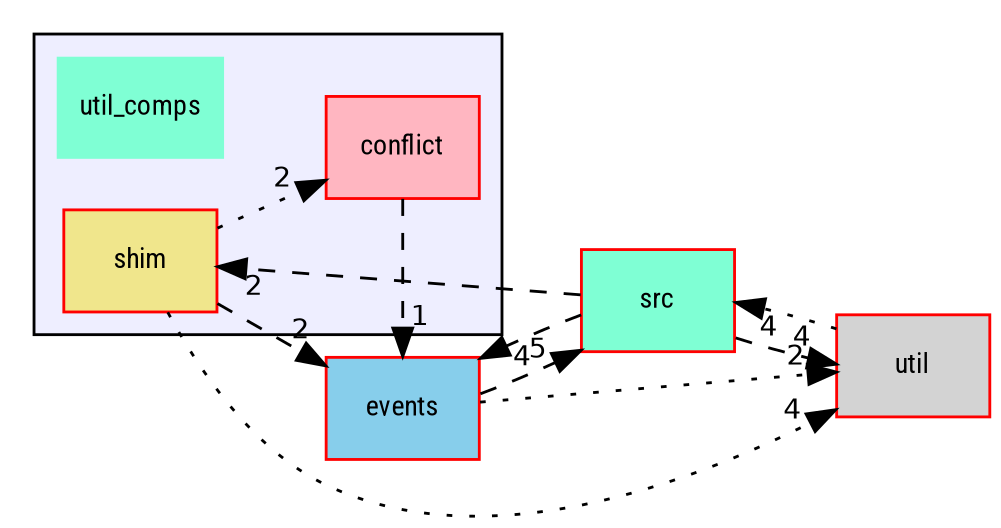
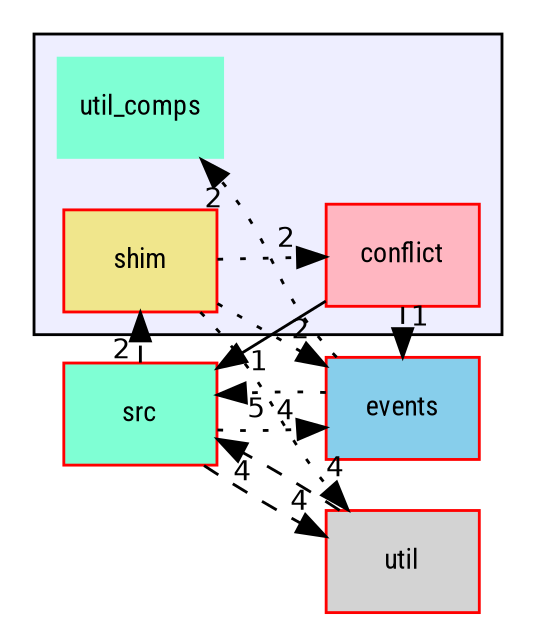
edge "shim" -> "events": style dashed -> dotted
edge "util" -> "src": style dotted -> dashed
edge "conflict" -> "src": added
edge "src" -> "events": style dashed -> dotted
edge "events" -> "src": style dashed -> dotted
edge "events" -> "util": now "events" -> "util_comps"
